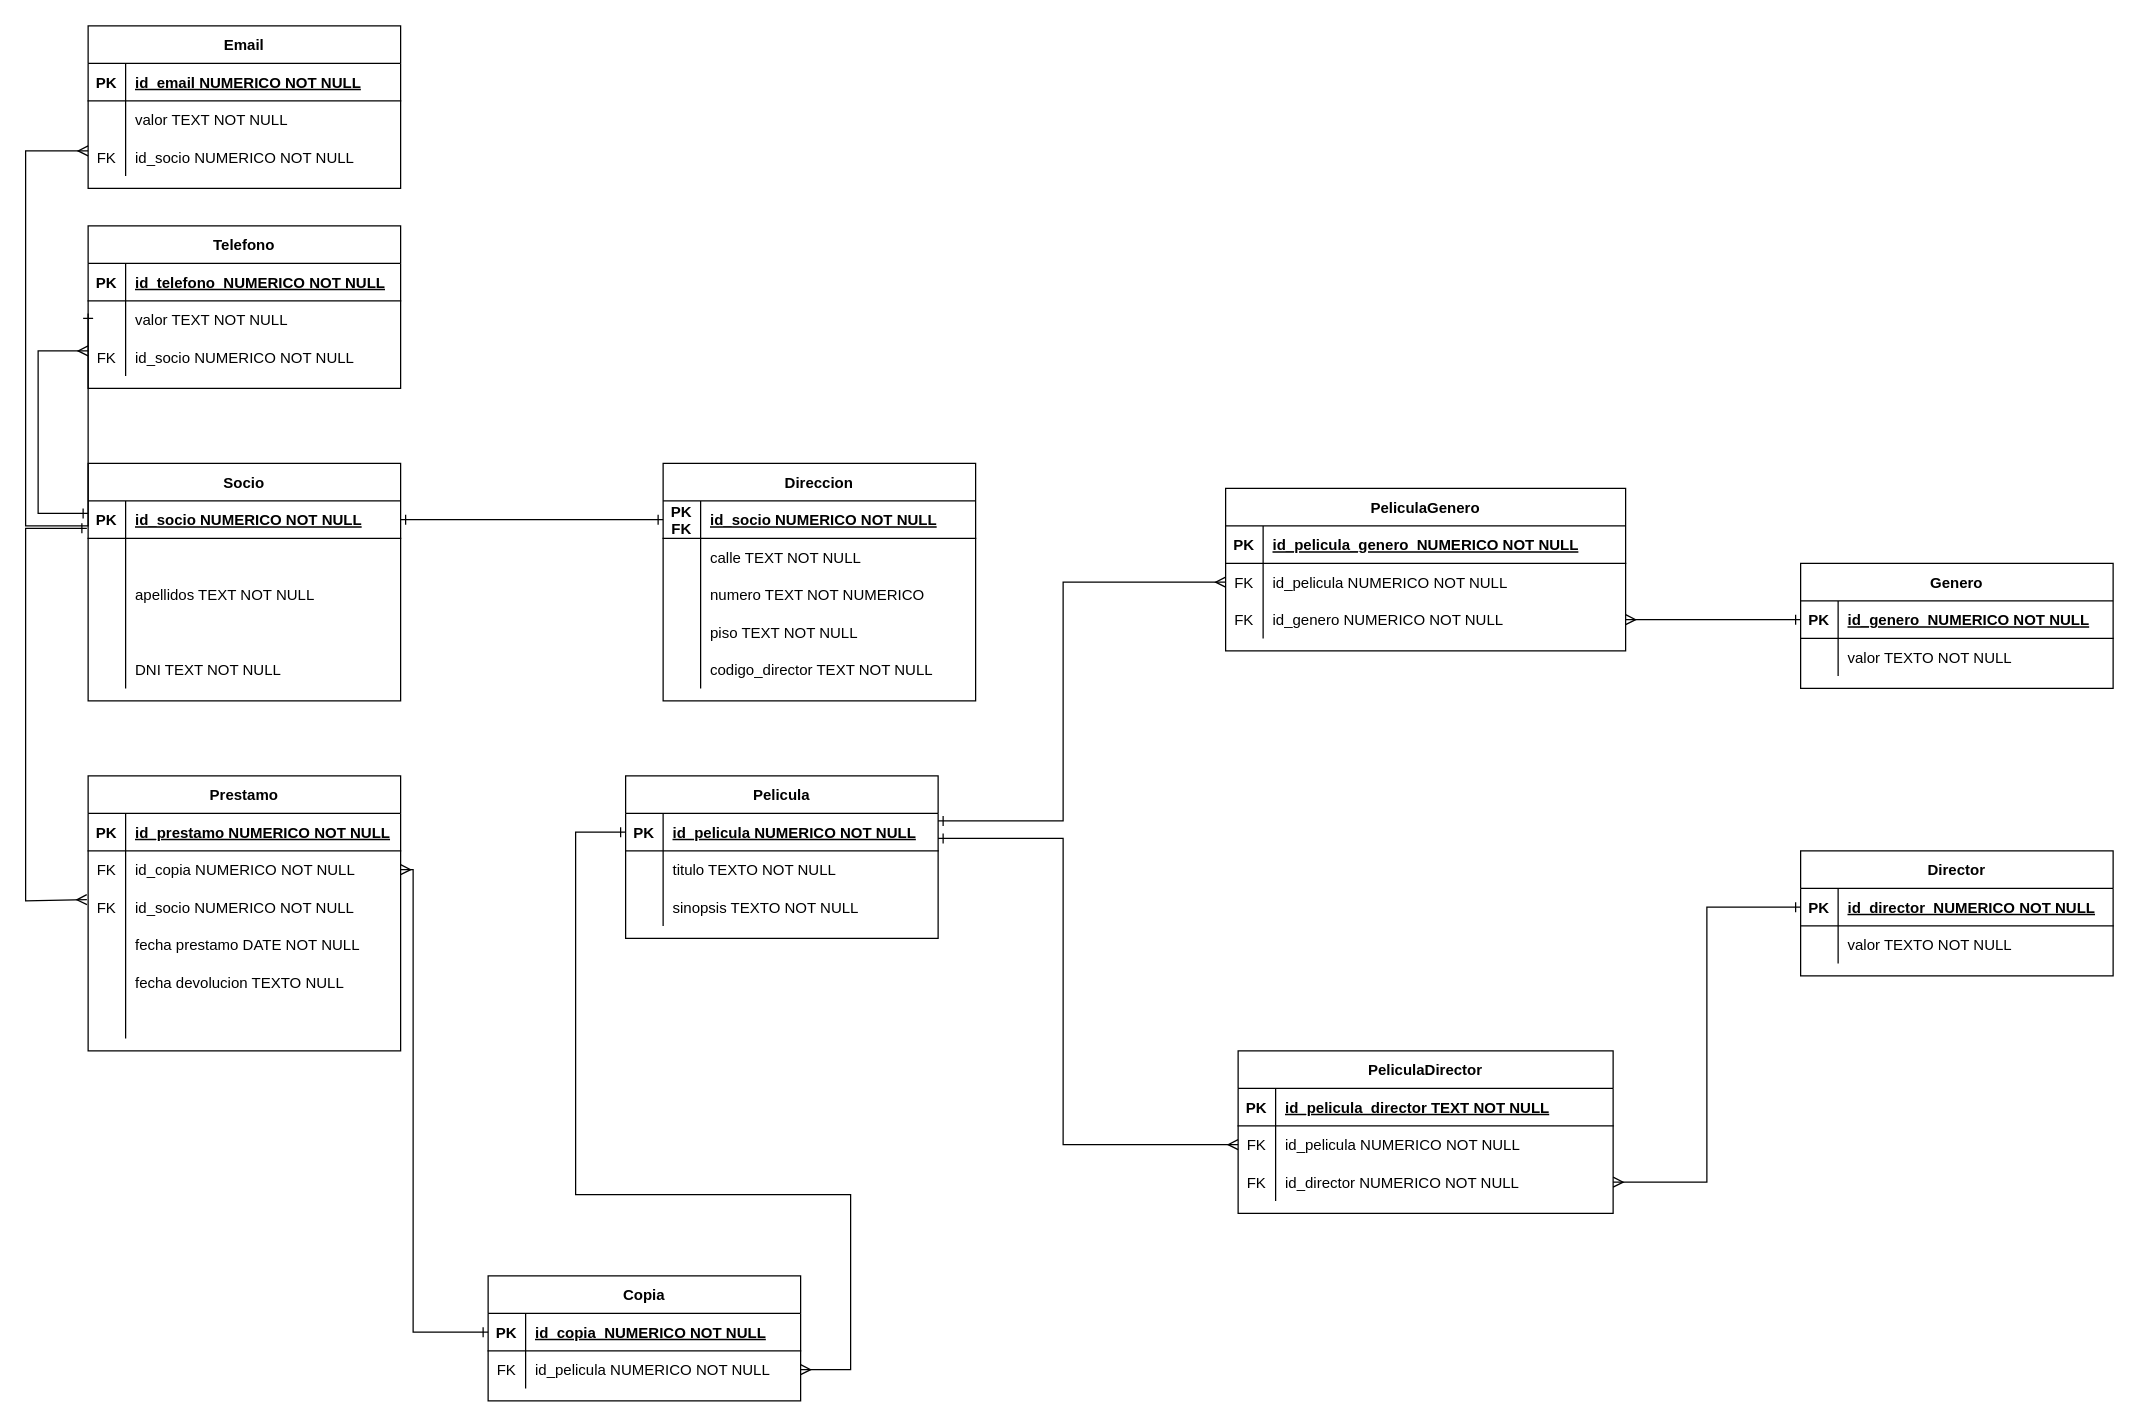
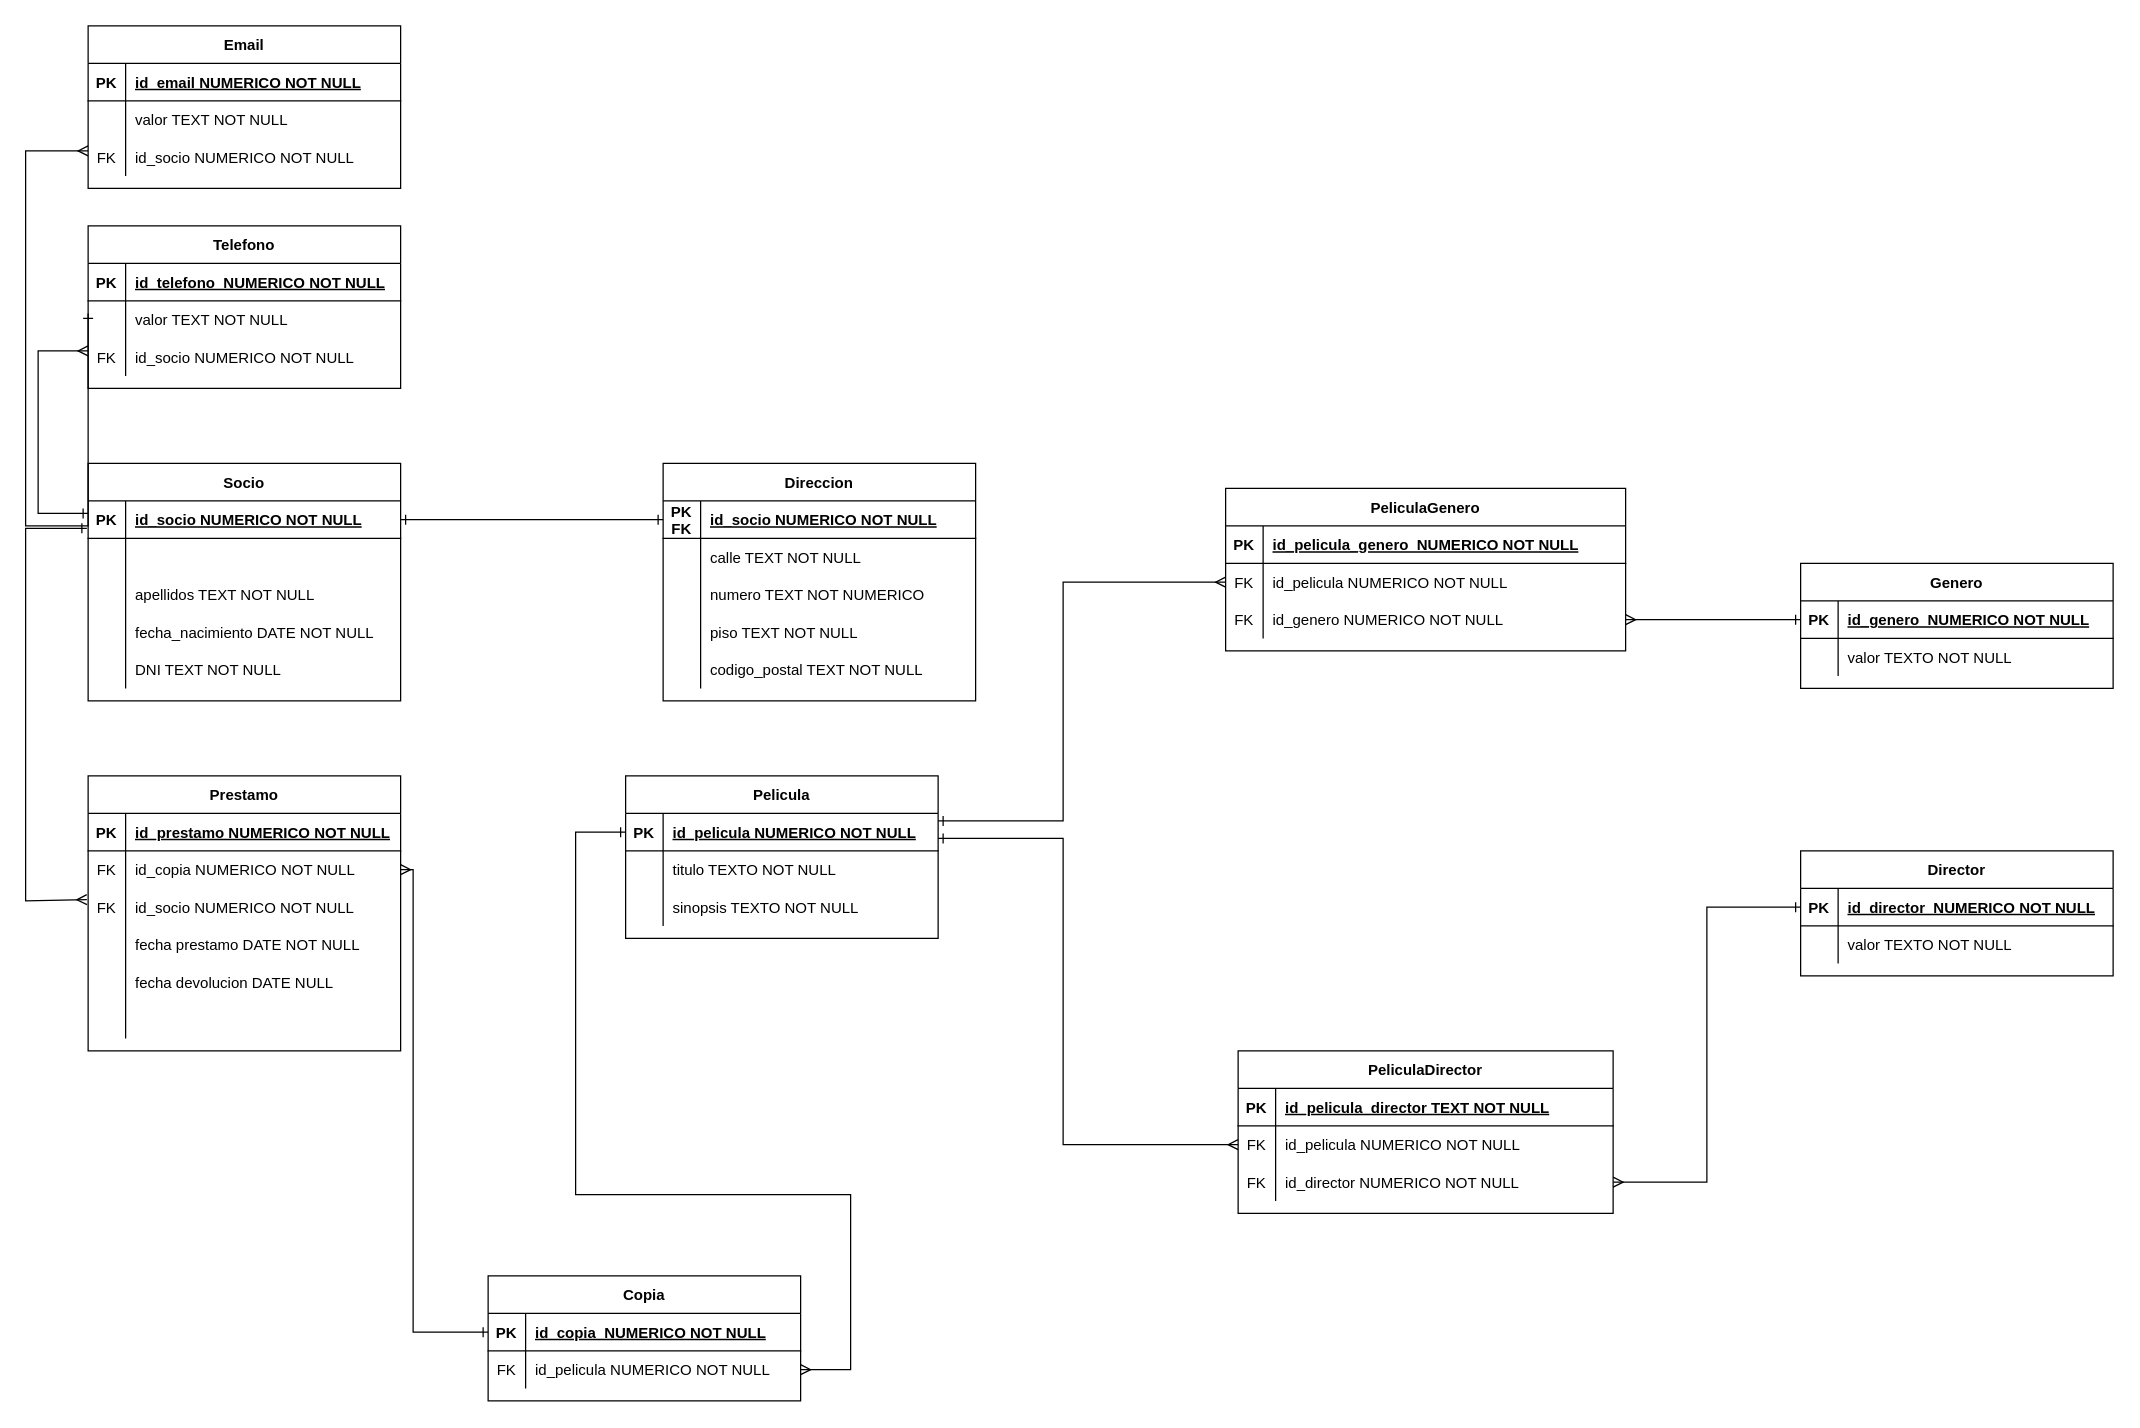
node "fecha_nacimiento DATE NOT NULL": added
node "codigo_director TEXT NOT NULL": label "codigo_director TEXT NOT NULL" -> "codigo_postal TEXT NOT NULL"
node "fecha devolucion TEXTO NULL": label "fecha devolucion TEXTO NULL" -> "fecha devolucion DATE NULL"
